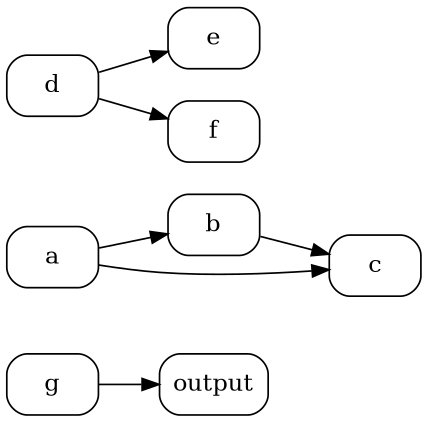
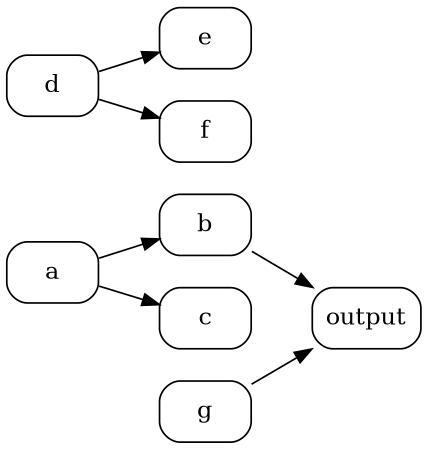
edge "b" -> "c": now "b" -> "output"
